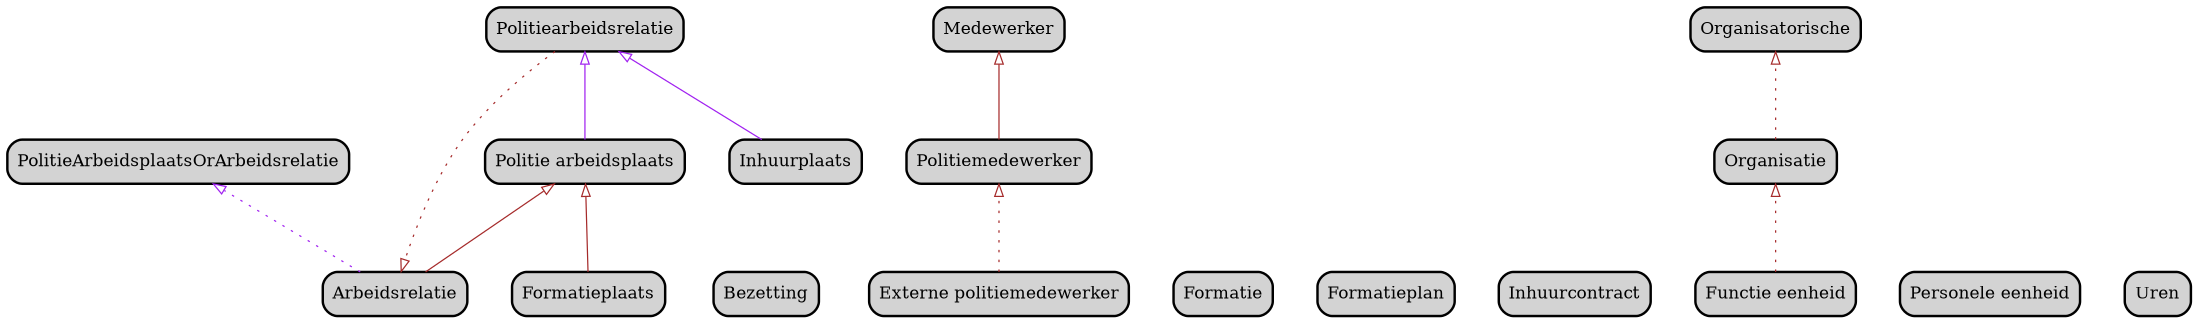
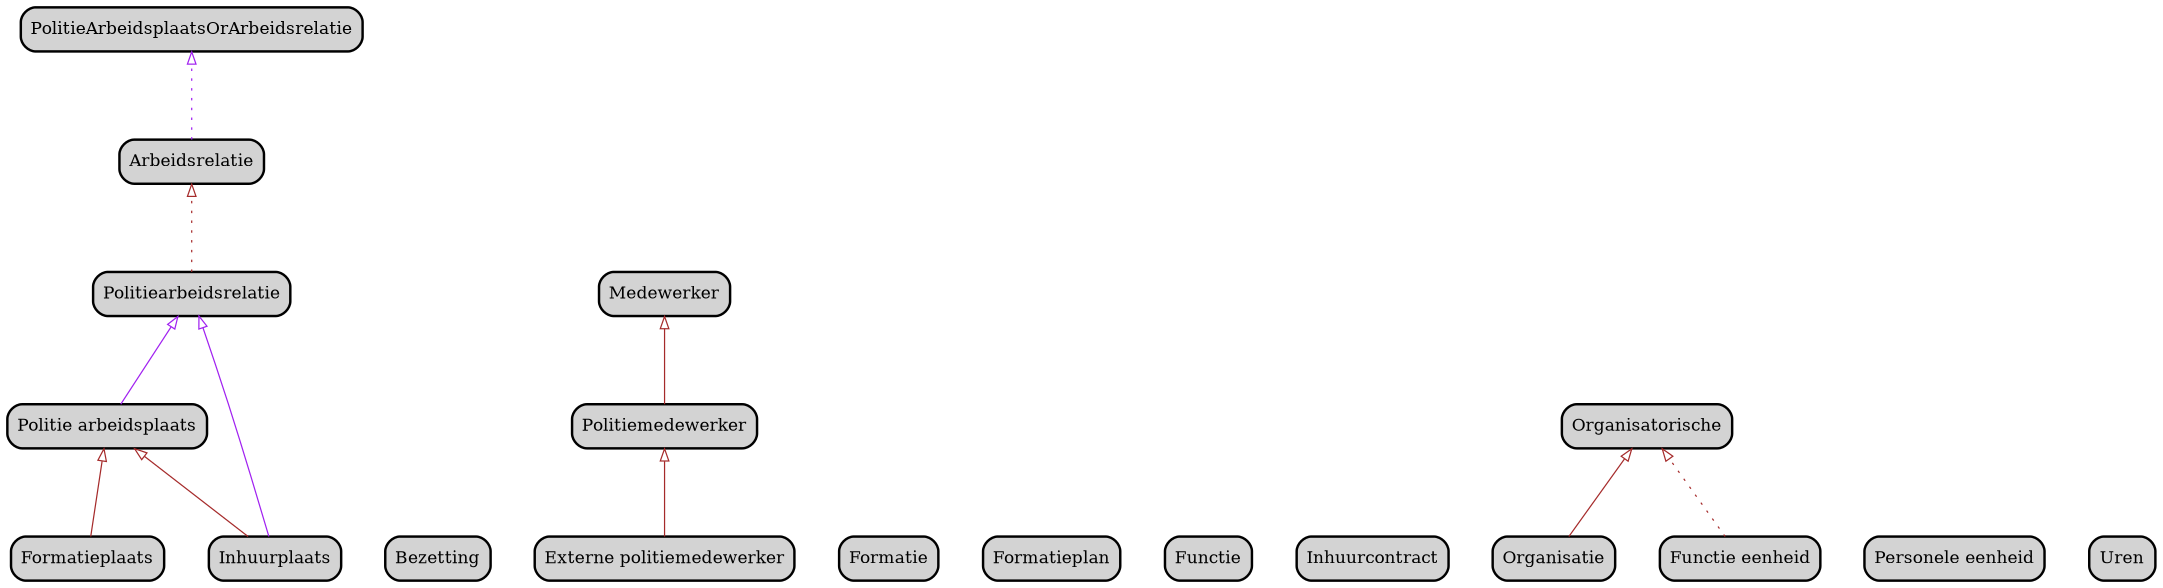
edge "Organisatie" -> "Organisatorische": style dotted -> solid
edge "Arbeidsrelatie" -> "Politie arbeidsplaats": now "Inhuurplaats" -> "Politie arbeidsplaats"
edge "Externe politiemedewerker" -> "Politiemedewerker": style dotted -> solid
edge "Functie eenheid" -> "Organisatie": now "Functie eenheid" -> "Organisatorische"
node "Functie": added
